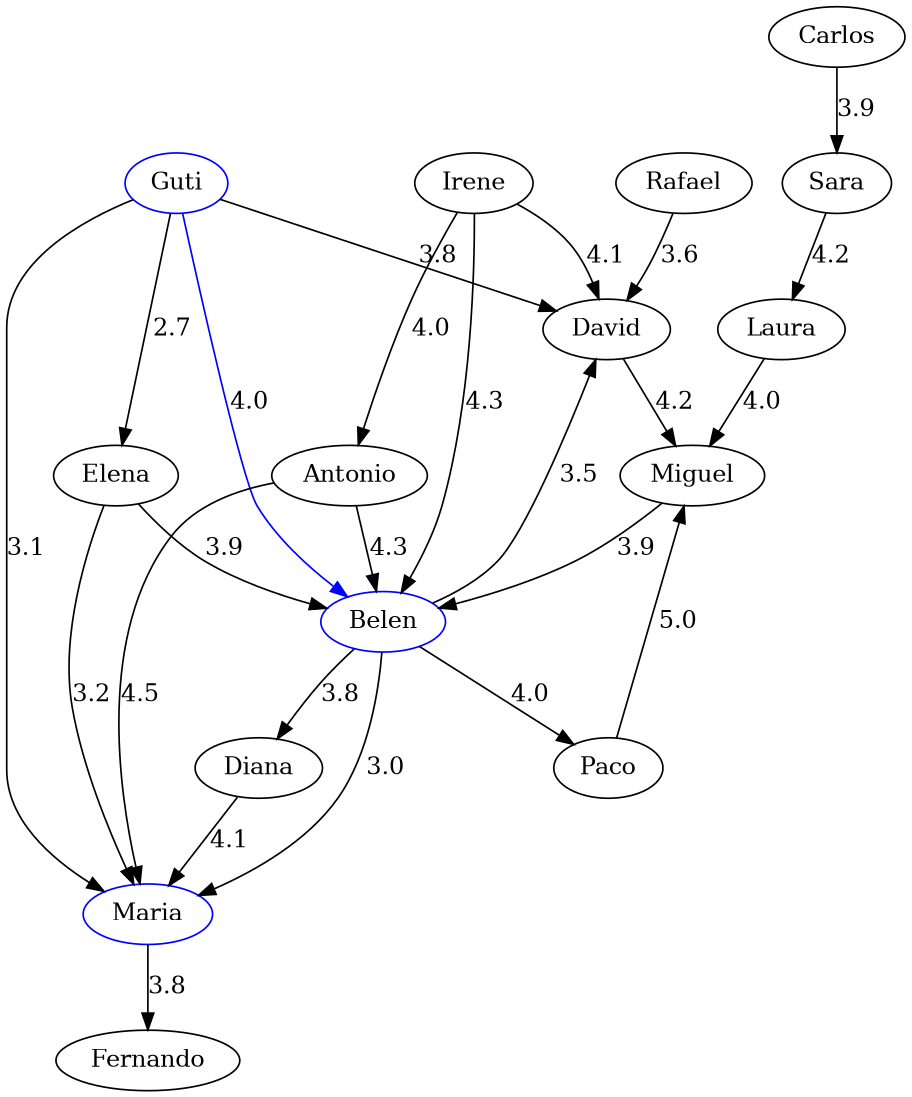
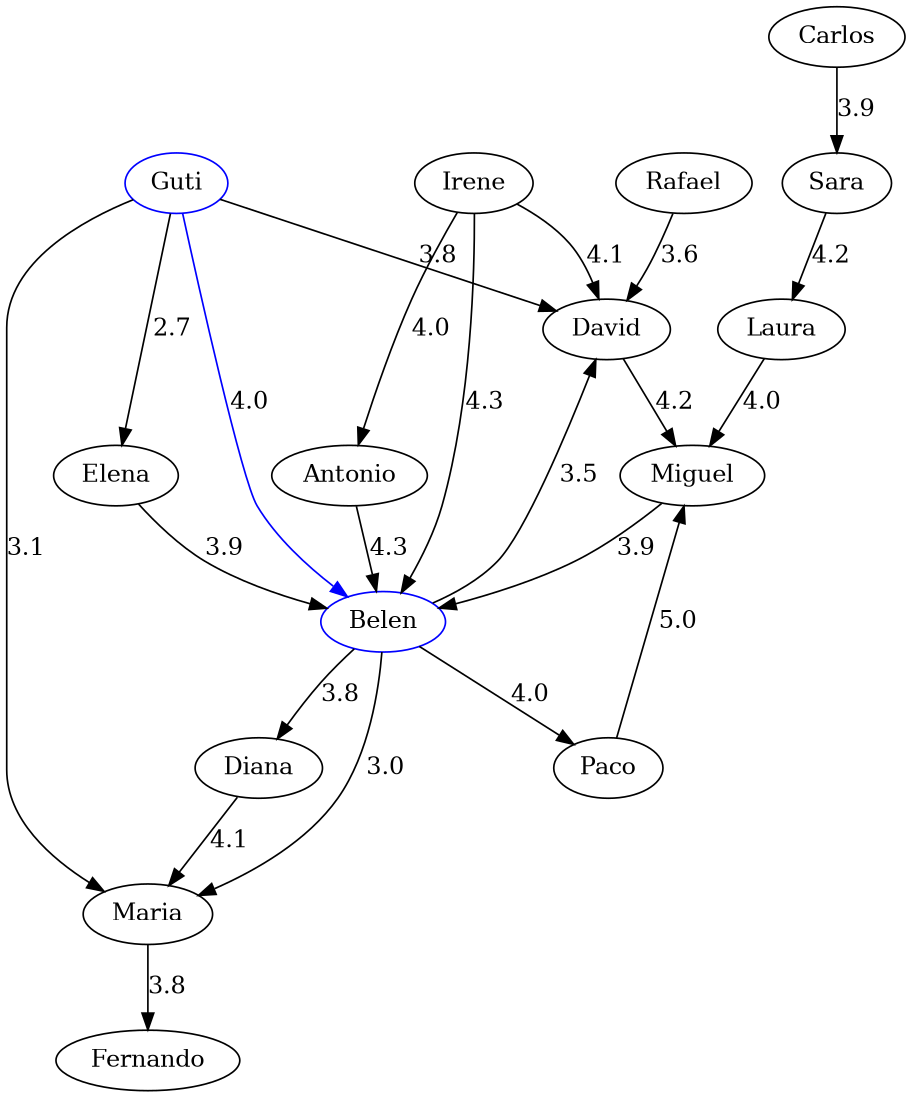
edge "Antonio" -> "Maria": removed, label "4.5"
edge "Elena" -> "Maria": removed, label "3.2"
node "Maria": color blue -> black
